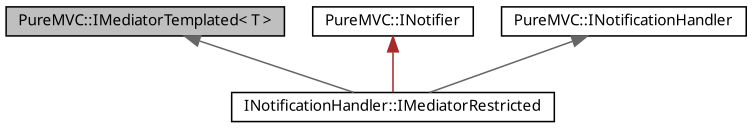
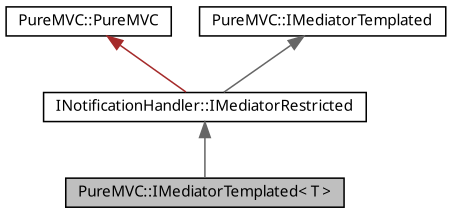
node "PureMVC::INotifier": label "PureMVC::INotifier" -> "PureMVC::PureMVC"
node "PureMVC::INotificationHandler": label "PureMVC::INotificationHandler" -> "PureMVC::IMediatorTemplated"
edge "INotificationHandler::IMediatorRestricted" -> "PureMVC::IMediatorTemplated< T >": reversed
